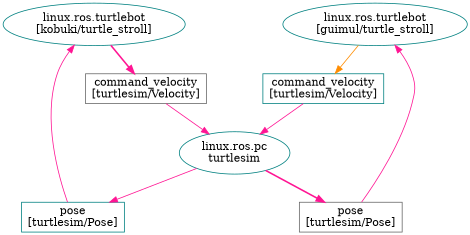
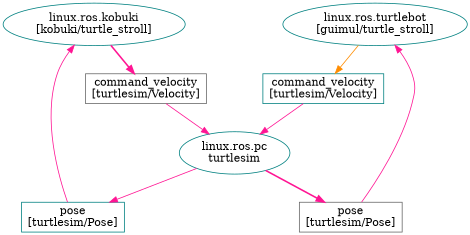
node "linux.ros.turtlebot [kobuki/turtle_stroll]": label "linux.ros.turtlebot [kobuki/turtle_stroll]" -> "linux.ros.kobuki [kobuki/turtle_stroll]"
